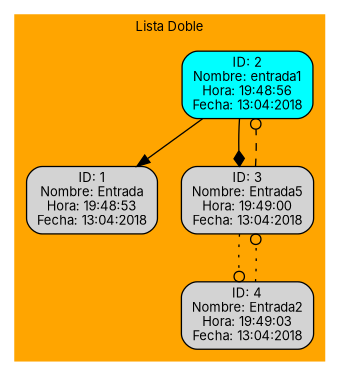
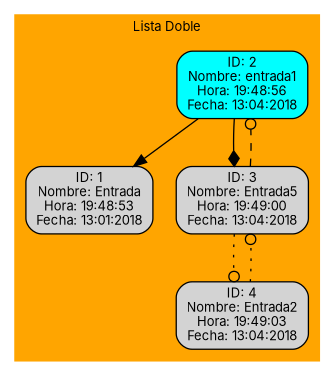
node "ID: 1 Nombre: Entrada Hora: 19:48:53 Fecha: 13:04:2018": label "ID: 1 Nombre: Entrada Hora: 19:48:53 Fecha: 13:04:2018" -> "ID: 1 Nombre: Entrada Hora: 19:48:53 Fecha: 13:01:2018"
